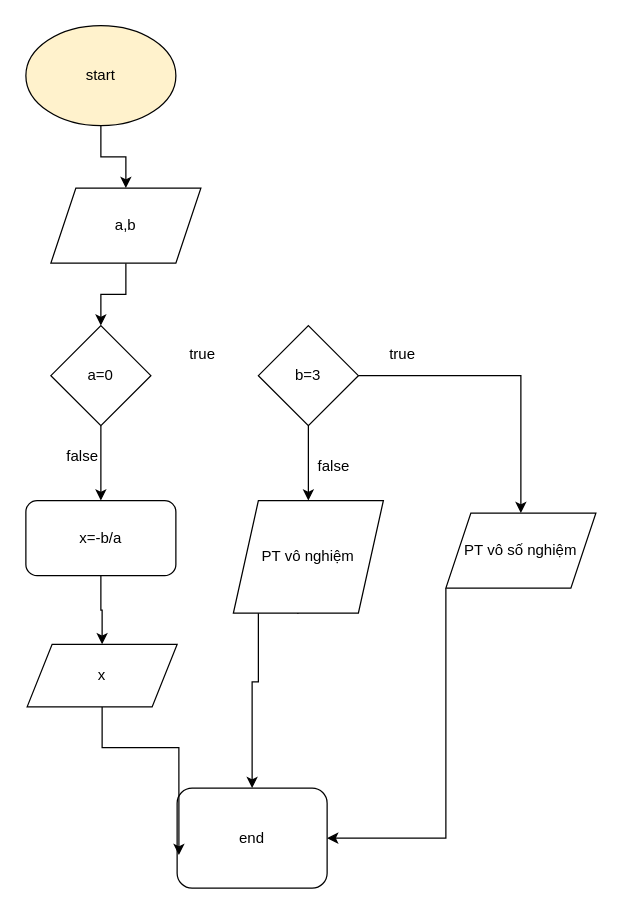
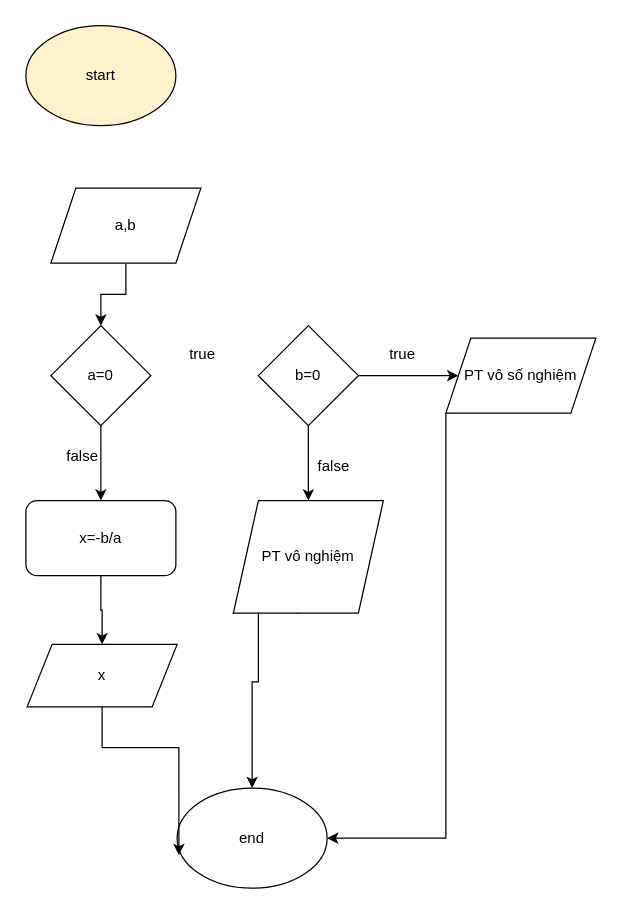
edge "start" -> "a,b": removed
node "b=3": label "b=3" -> "b=0"
node "PT vô số nghiệm": moved (521, 551) -> (521, 376)
node "end": shape rounded rectangle -> ellipse
